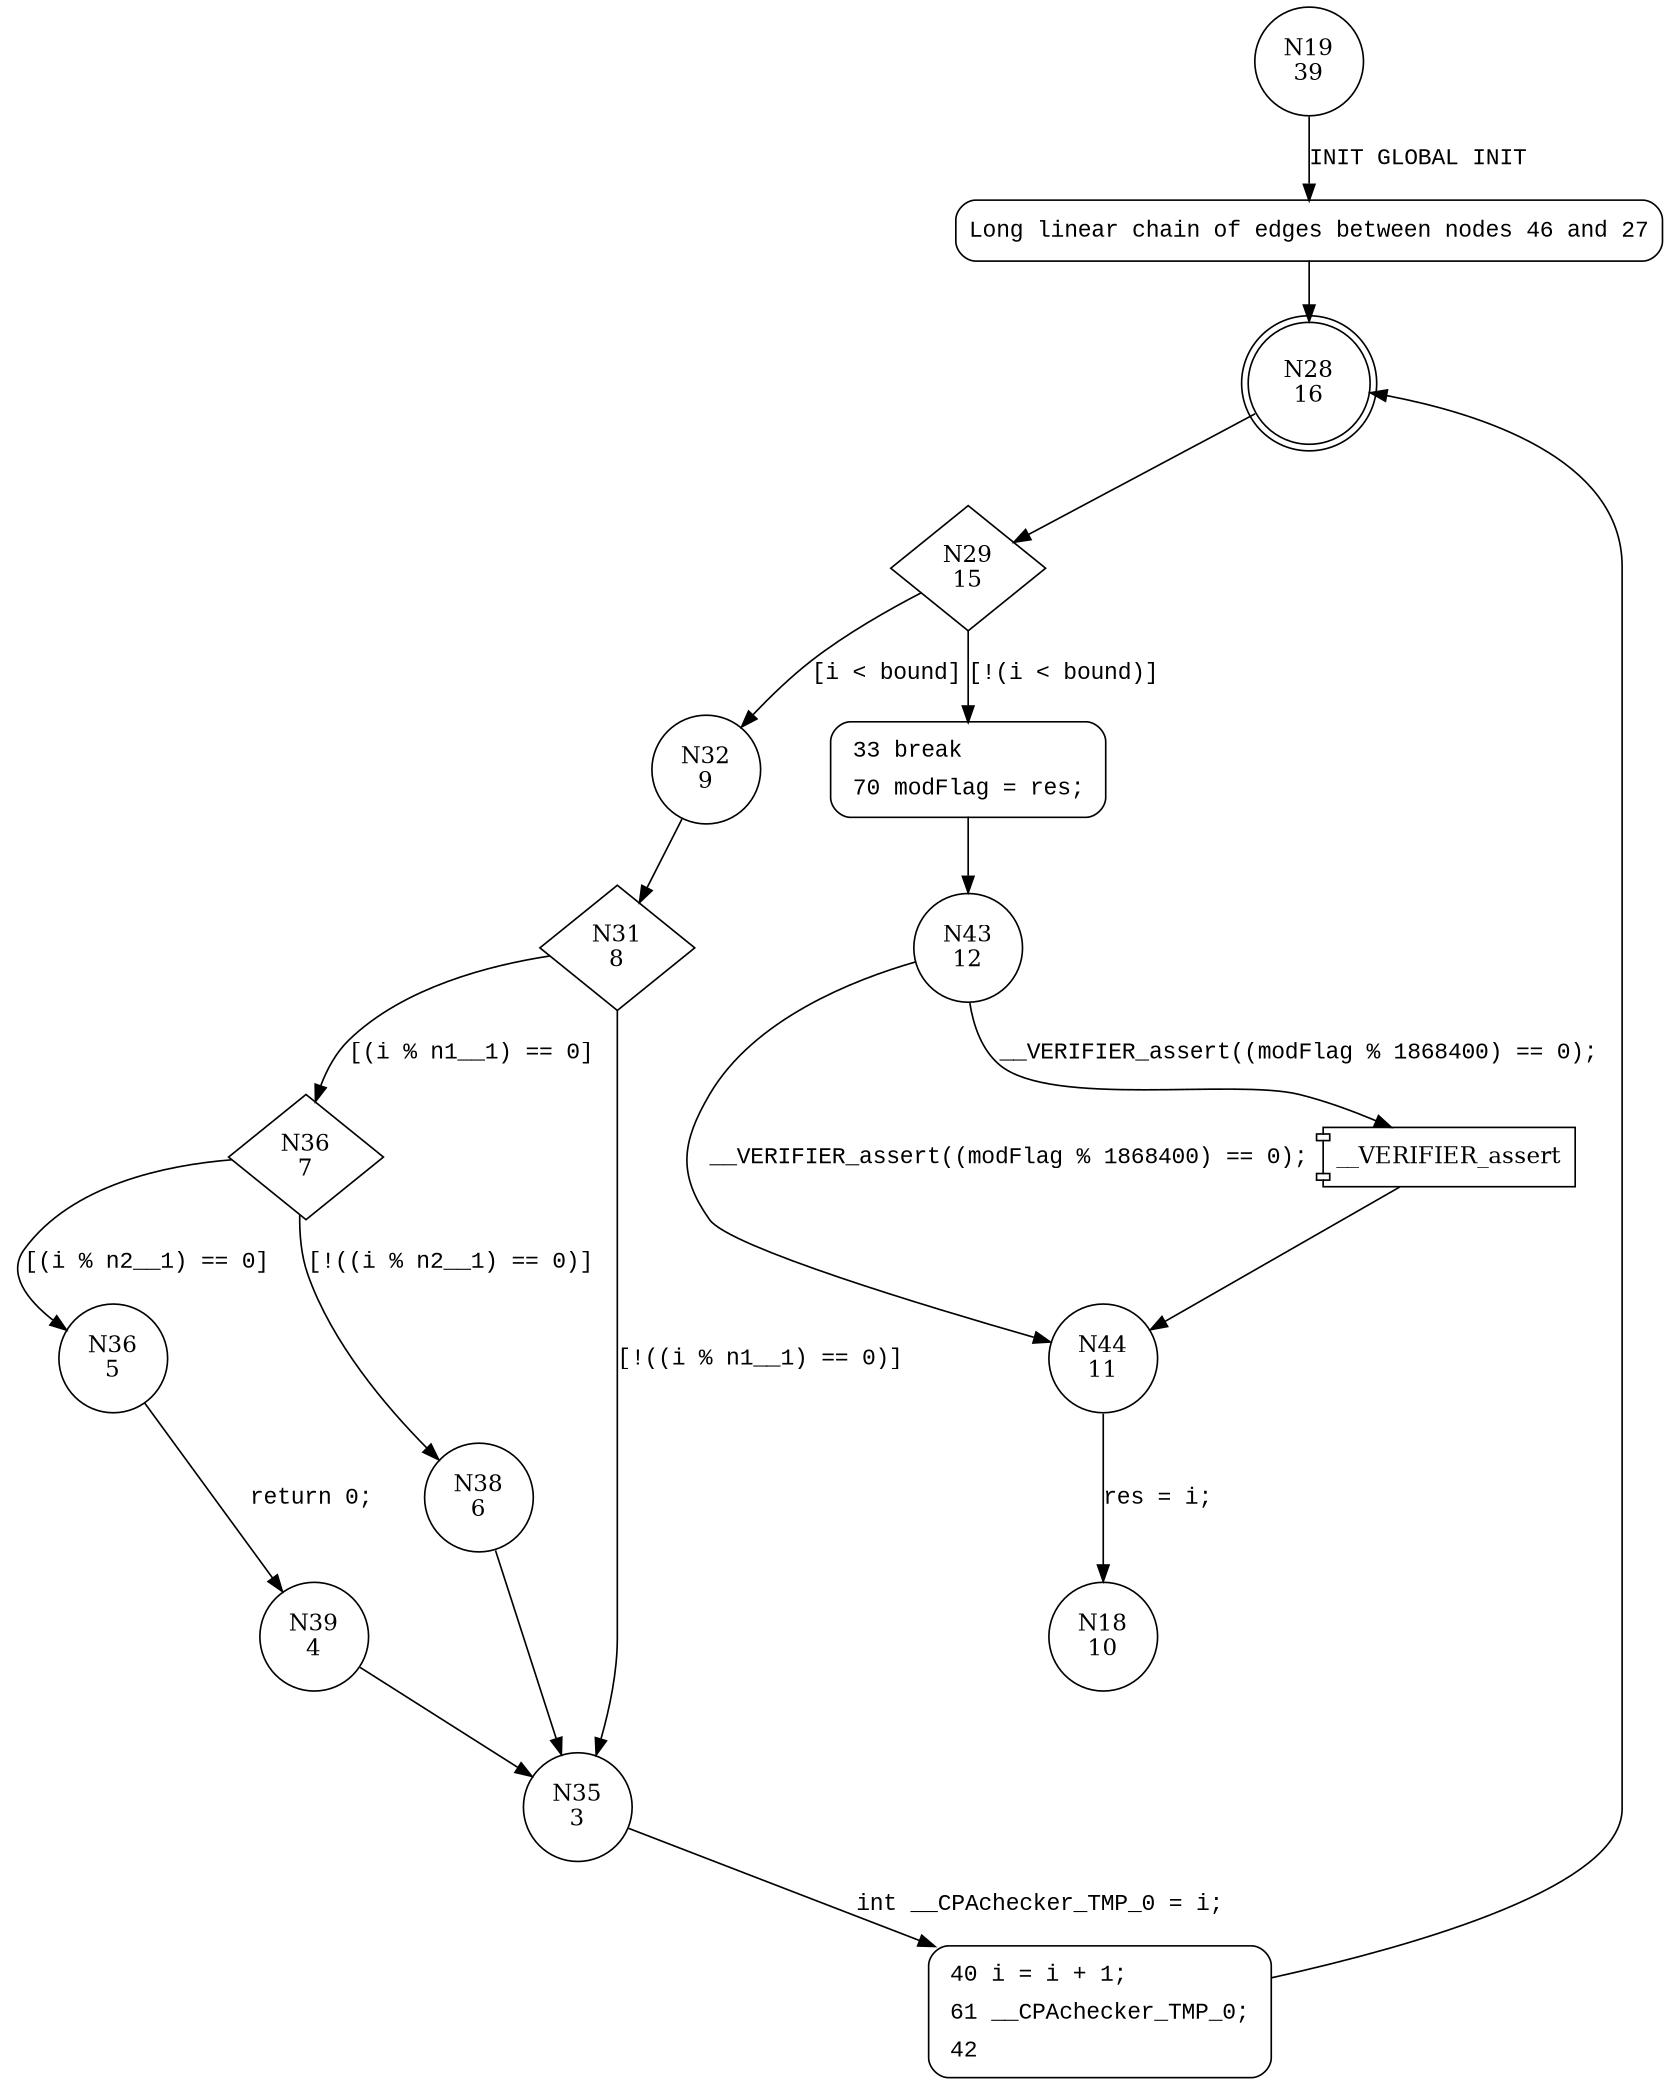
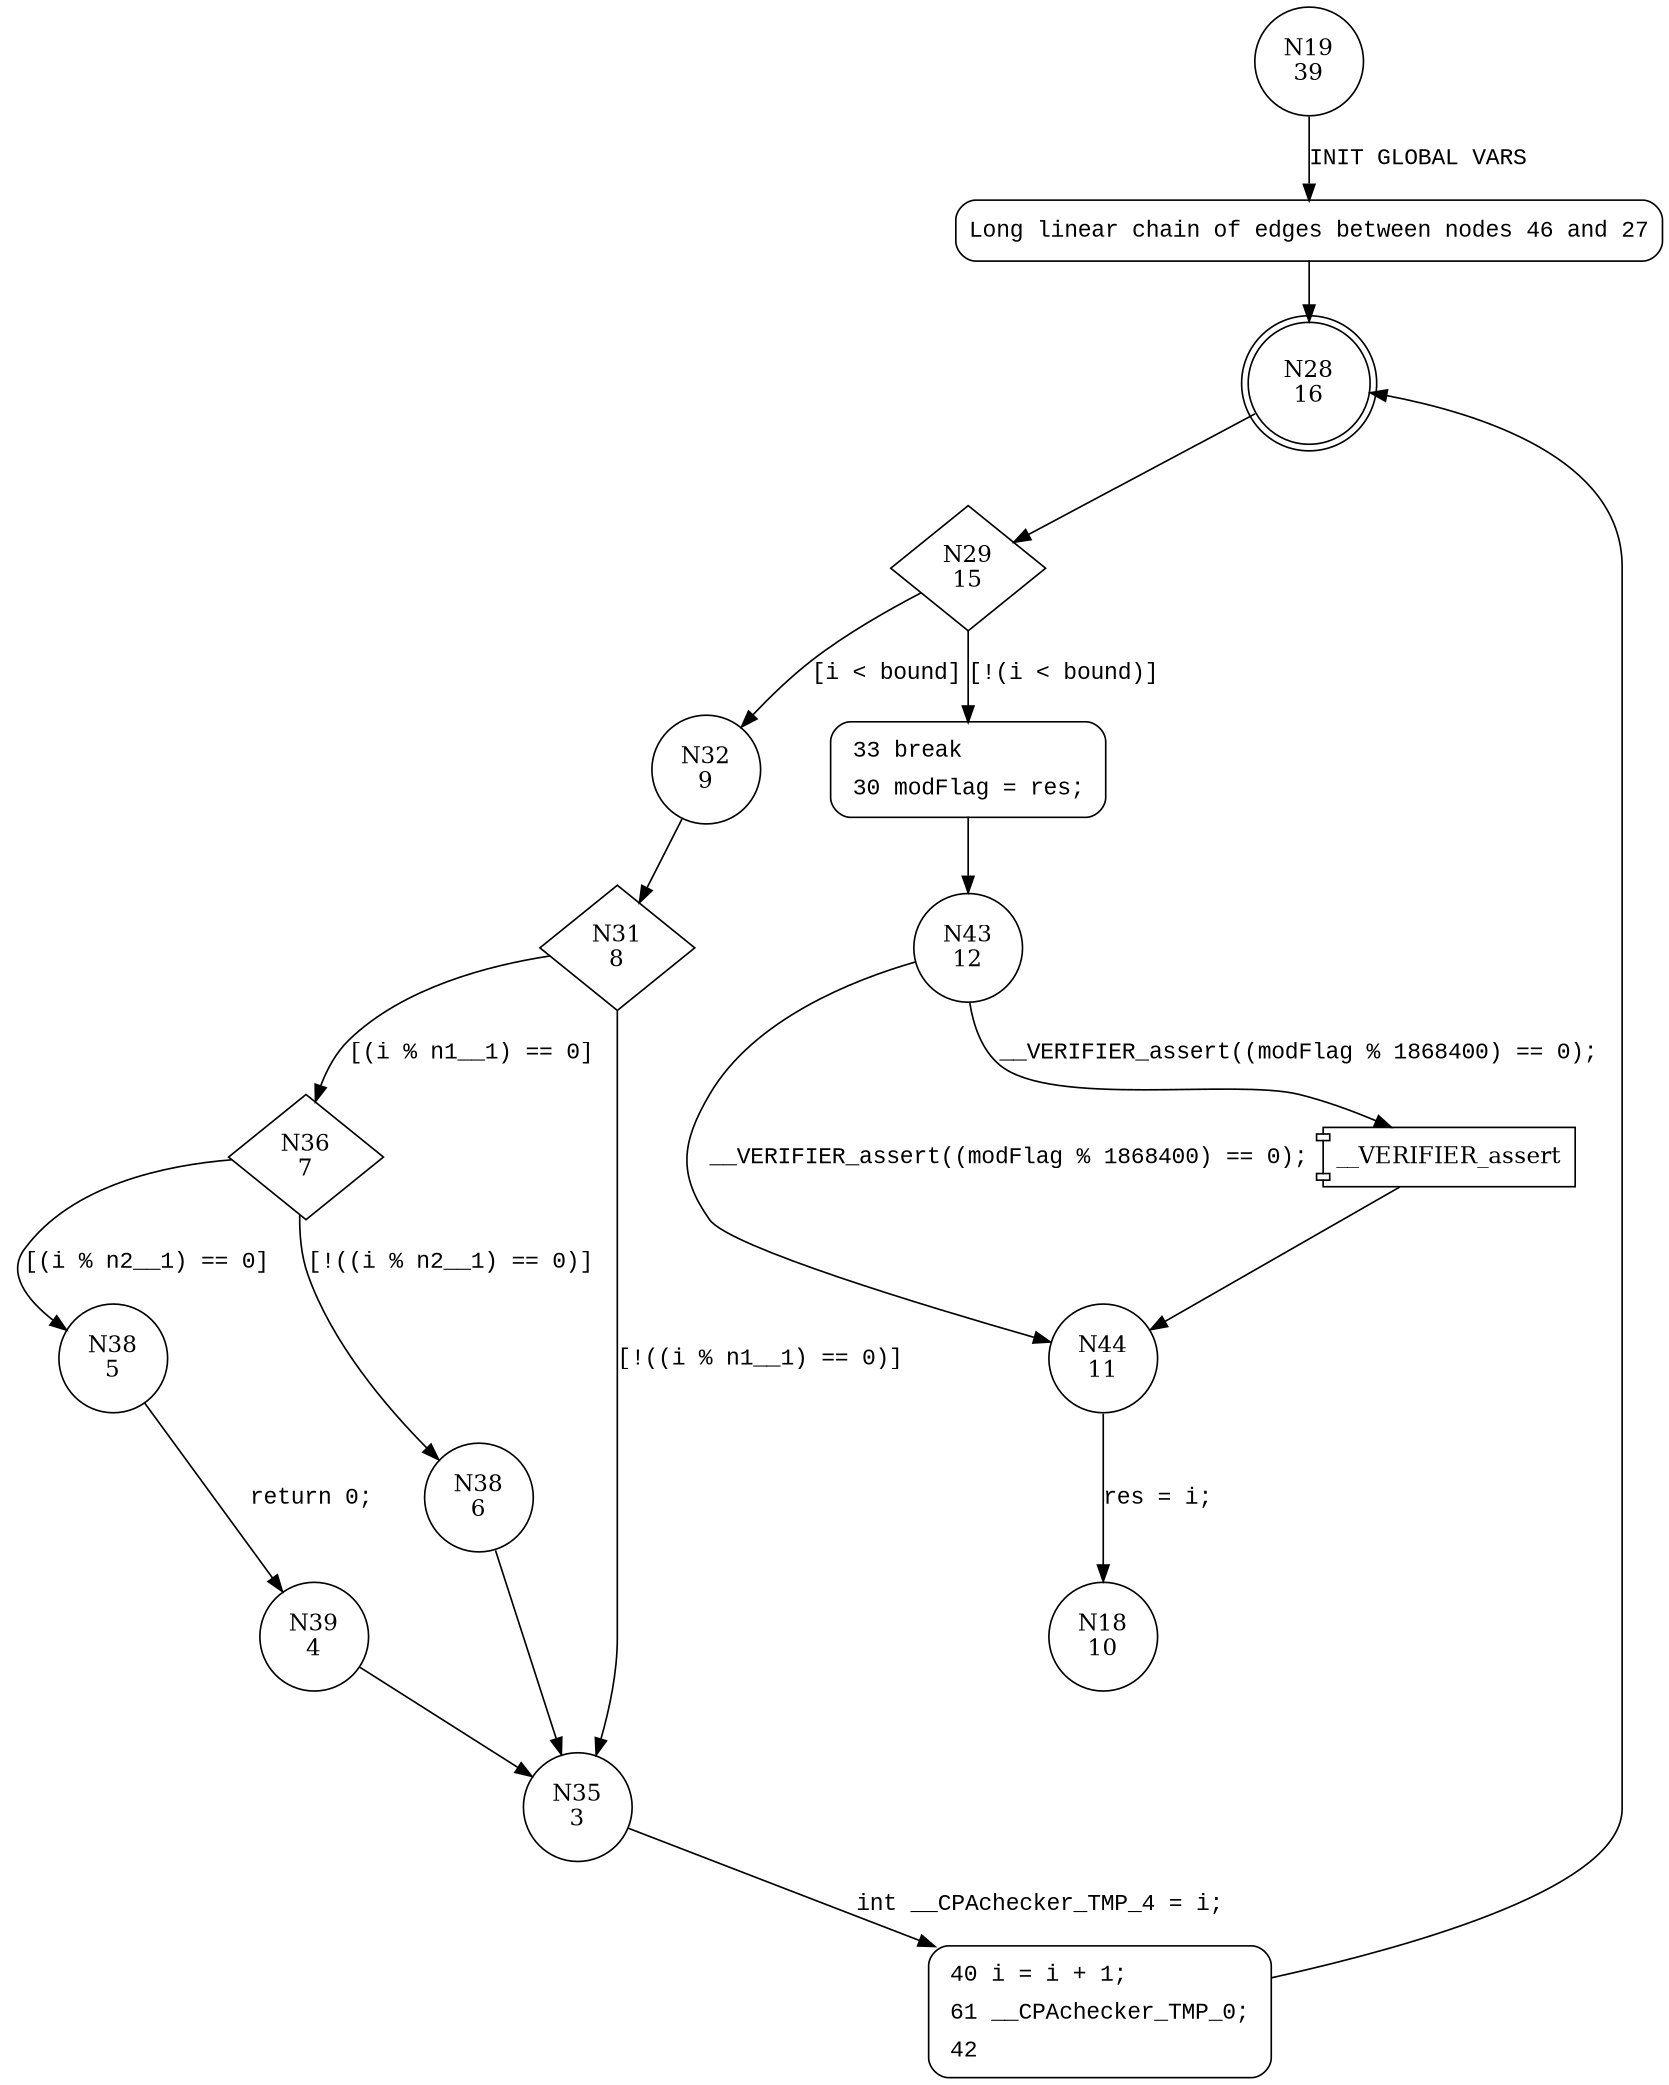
edge "N19 39" -> "Long linear chain of edges between nodes 46 and 27": label "INIT GLOBAL INIT" -> "INIT GLOBAL VARS"
node "33": text "70" -> "30"
node "N36 5": label "N36 5" -> "N38 5"
edge "N35 3" -> "40": label "int __CPAchecker_TMP_0 = i;" -> "int __CPAchecker_TMP_4 = i;"
